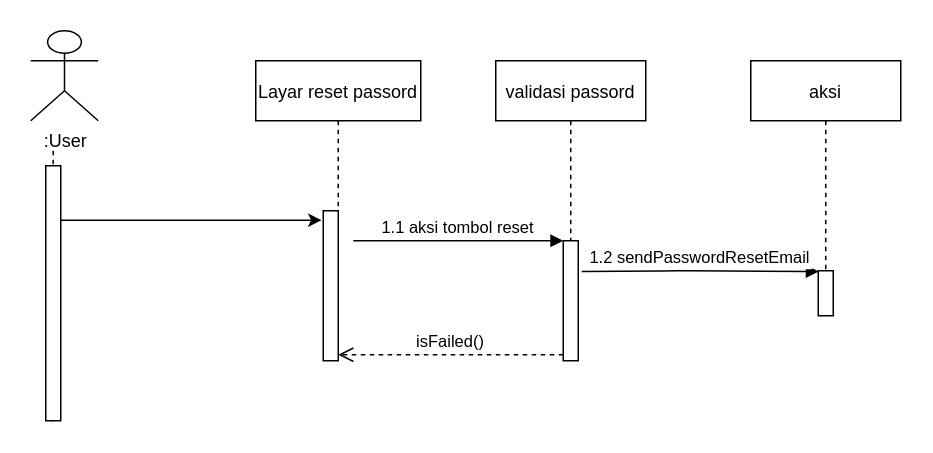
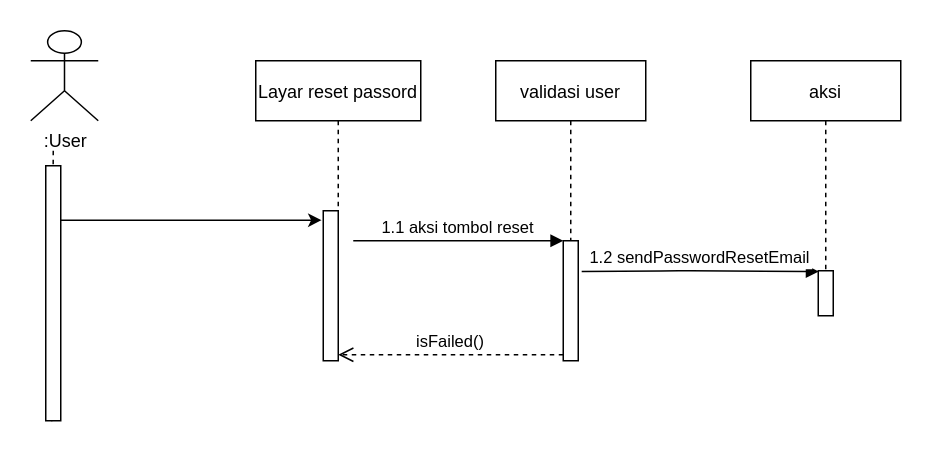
node "validasi passord": label "validasi passord" -> "validasi user"
